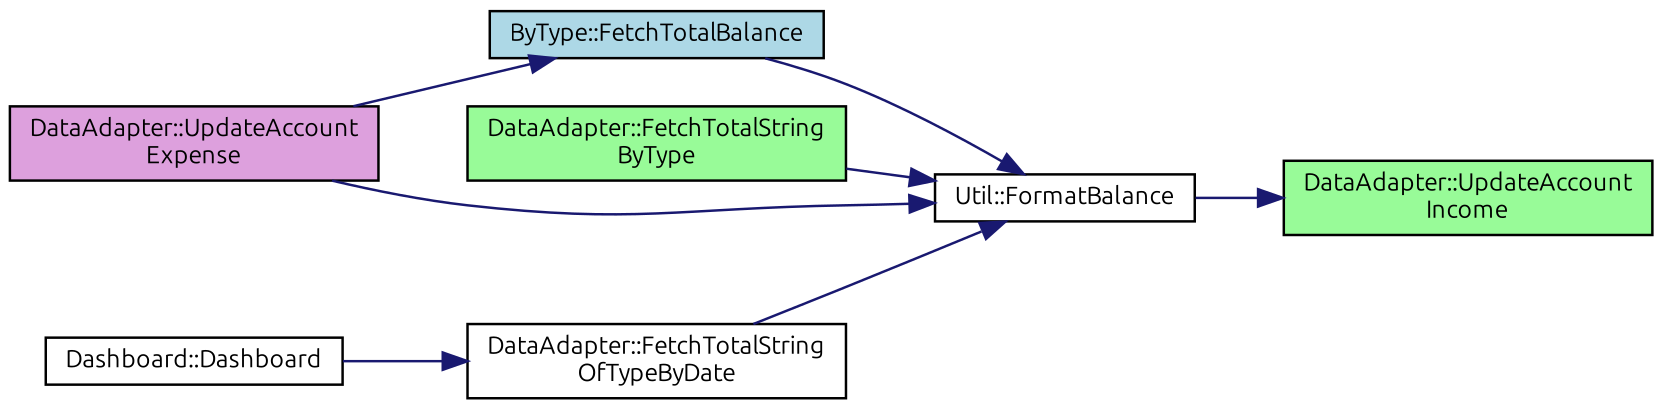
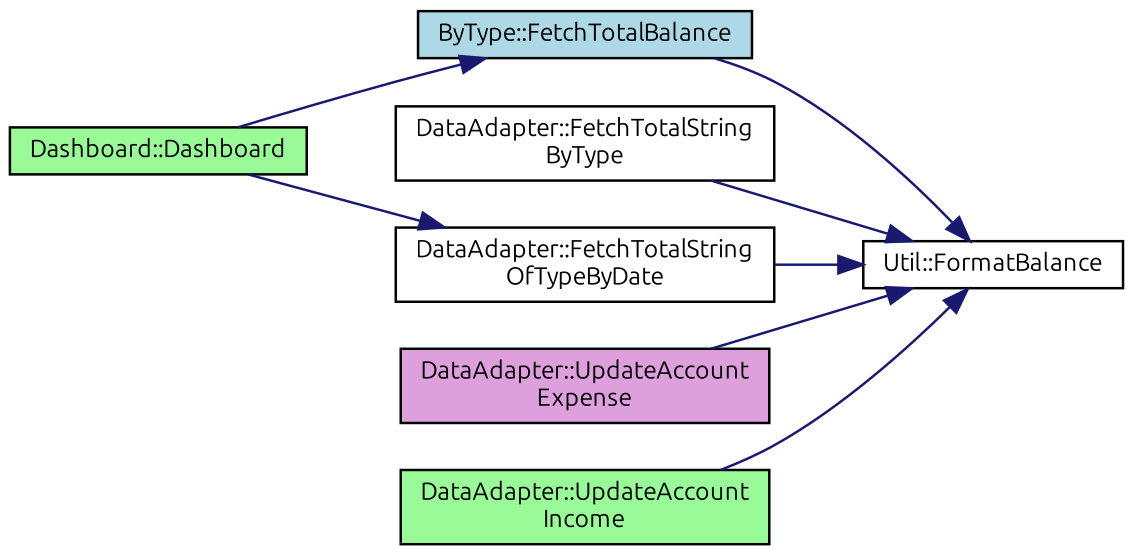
edge "DataAdapter::UpdateAccount Expense" -> "ByType::FetchTotalBalance": now "Dashboard::Dashboard" -> "ByType::FetchTotalBalance"
node "DataAdapter::FetchTotalString ByType": fillcolor palegreen -> white
edge "Util::FormatBalance" -> "DataAdapter::UpdateAccount Income": reversed
node "Dashboard::Dashboard": fillcolor white -> palegreen
